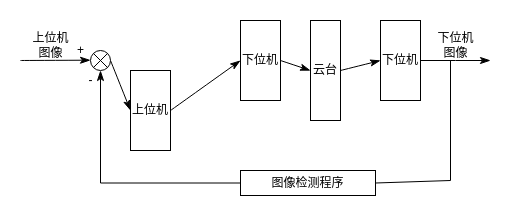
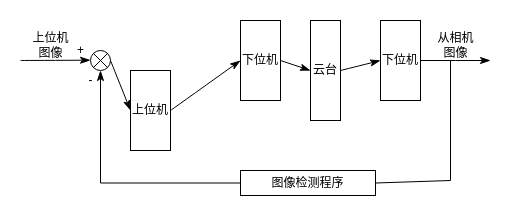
node "下位机 图像": label "下位机 图像" -> "从相机 图像"
